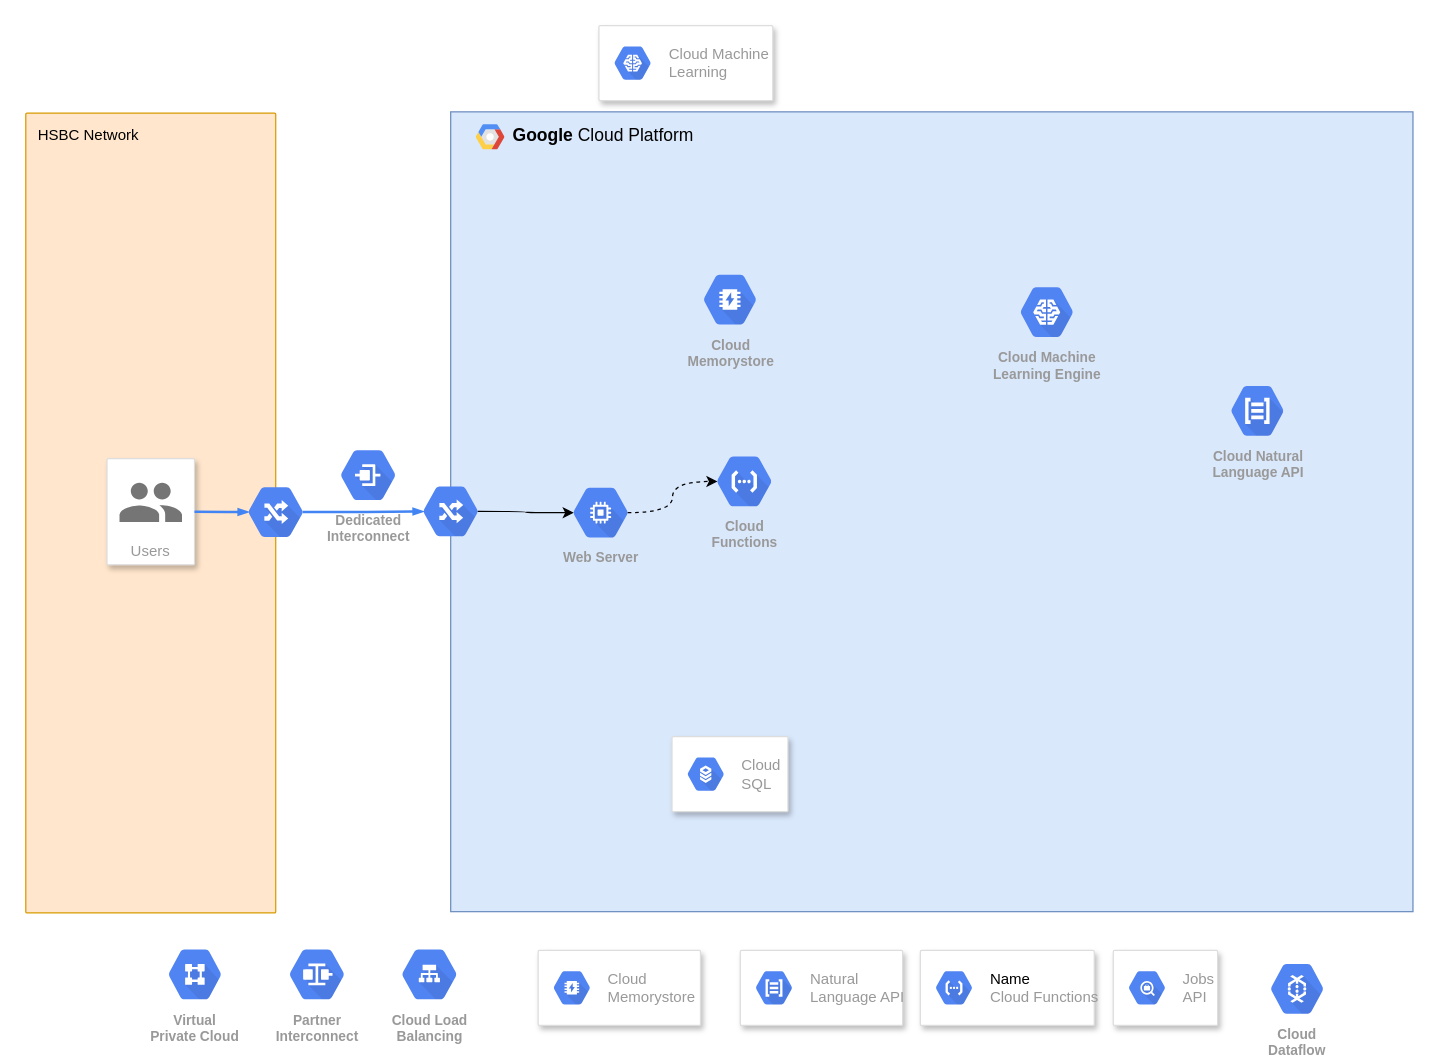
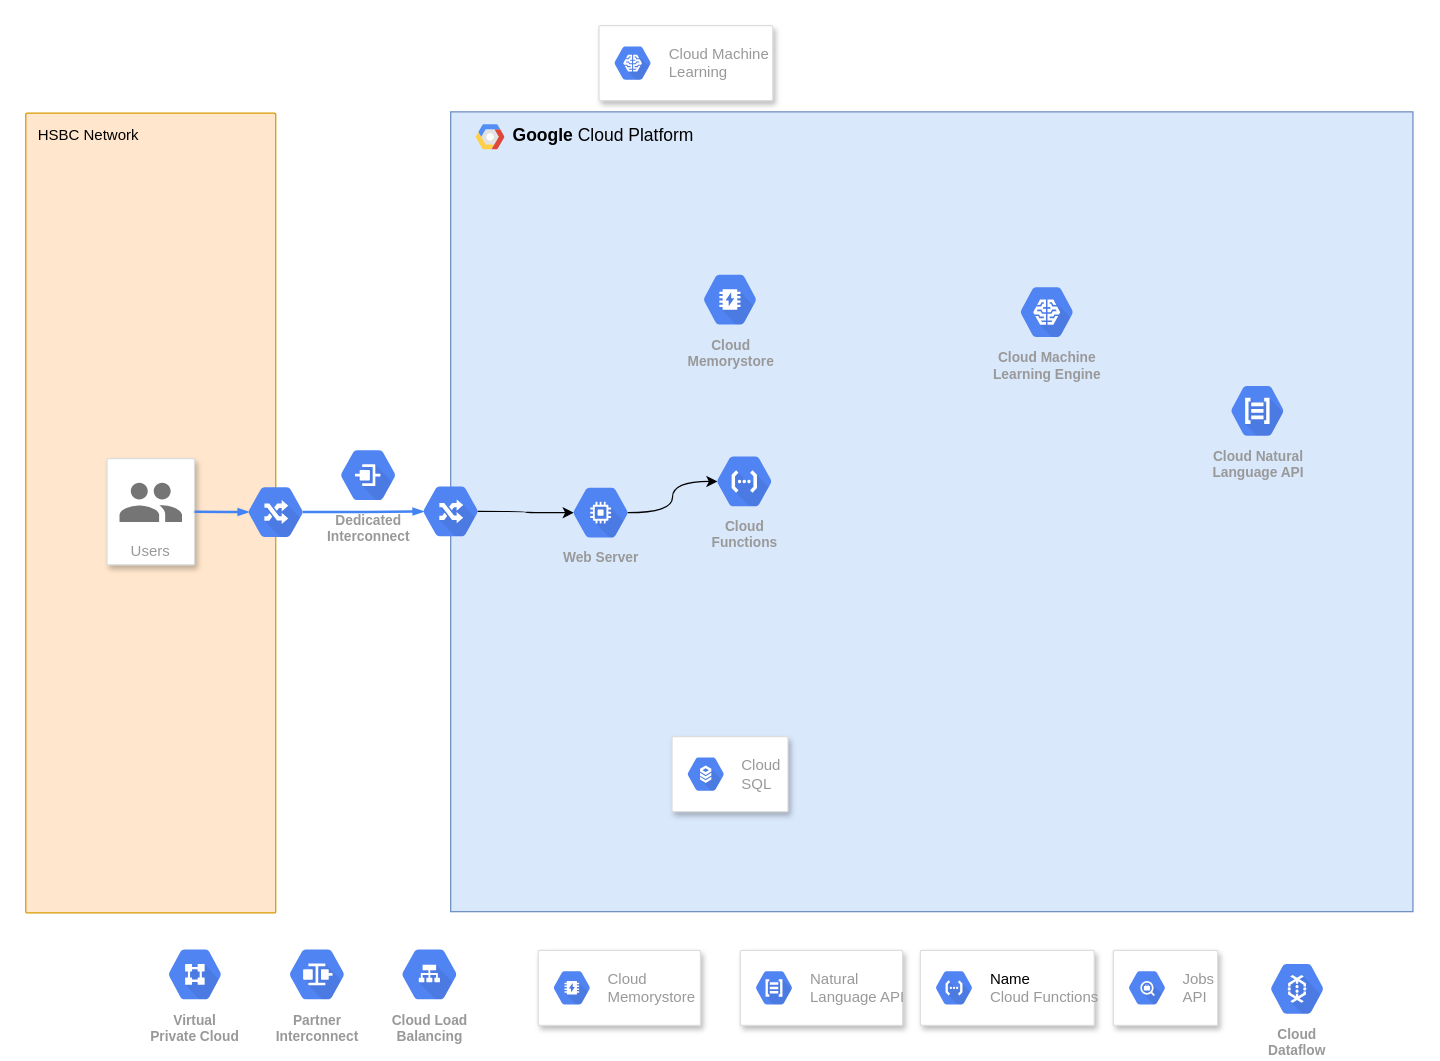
edge "Web Server" -> "Cloud Functions": style dashed -> solid
